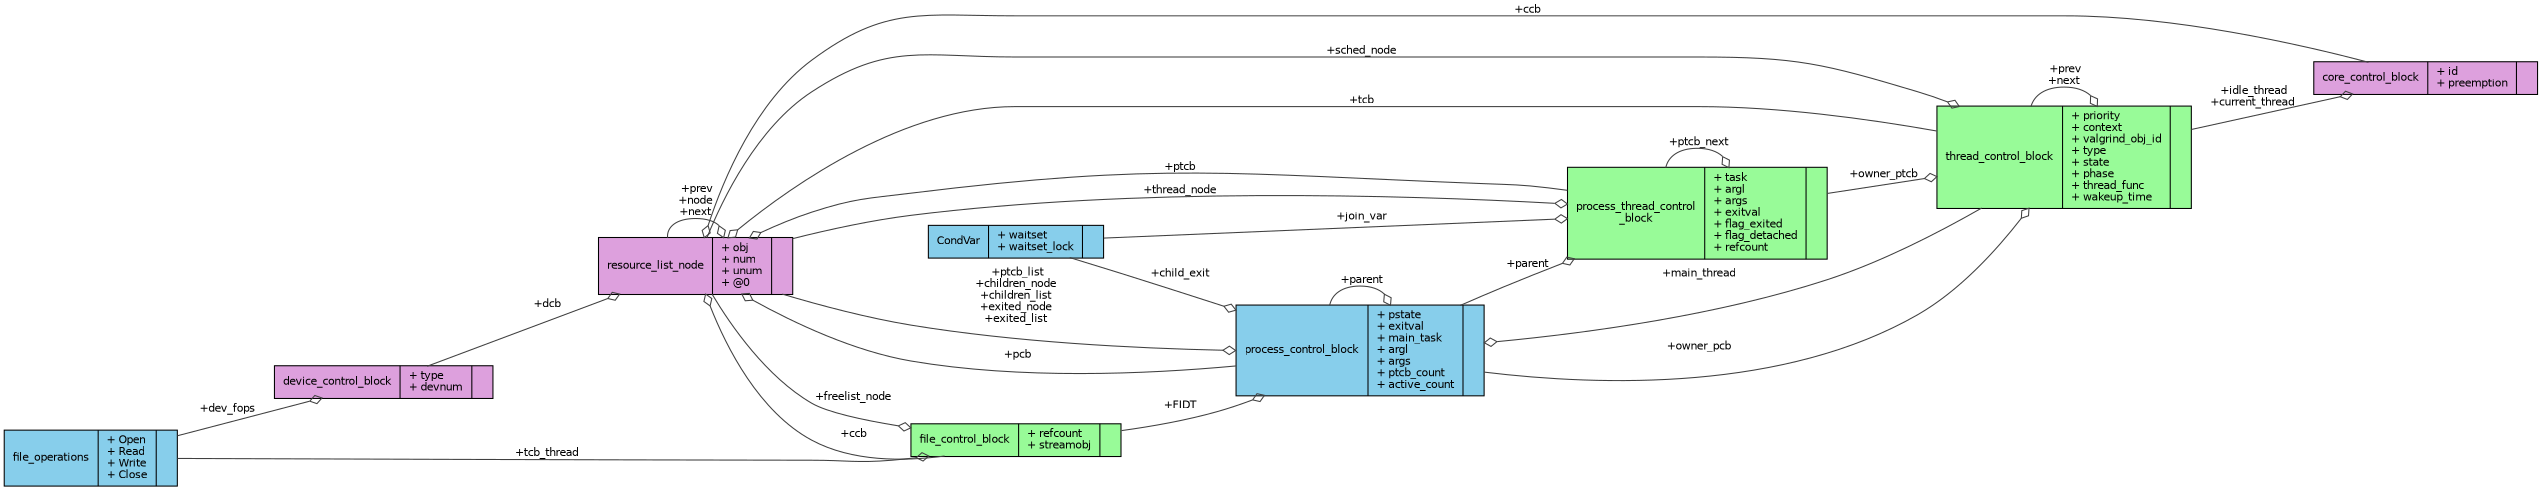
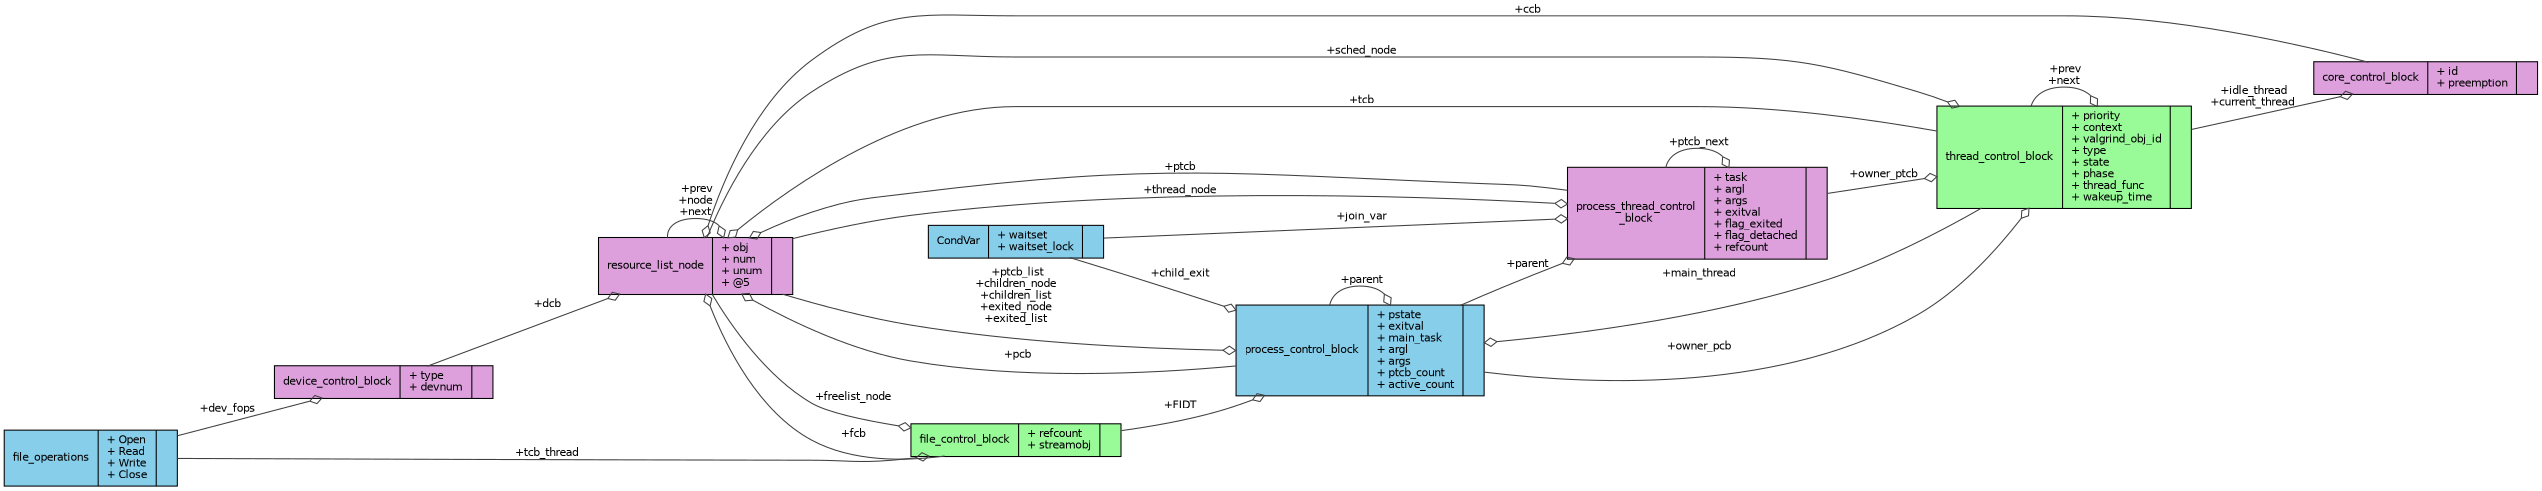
node "process_thread_control": fillcolor palegreen -> plum
node "resource_list_node": text "+ @0" -> "+ @5"
edge "file_control_block" -> "resource_list_node": label " +ccb" -> " +fcb"
